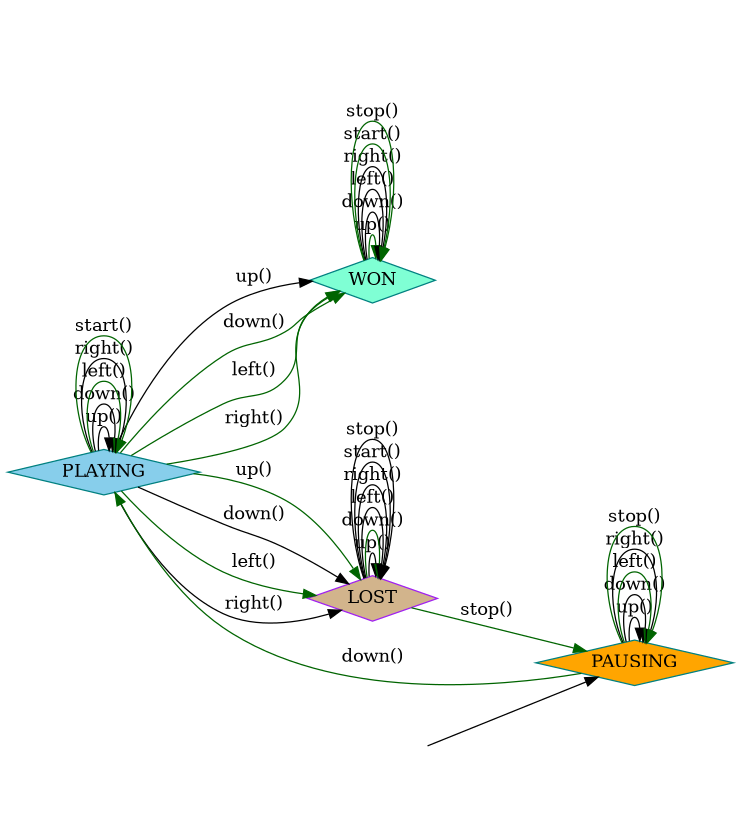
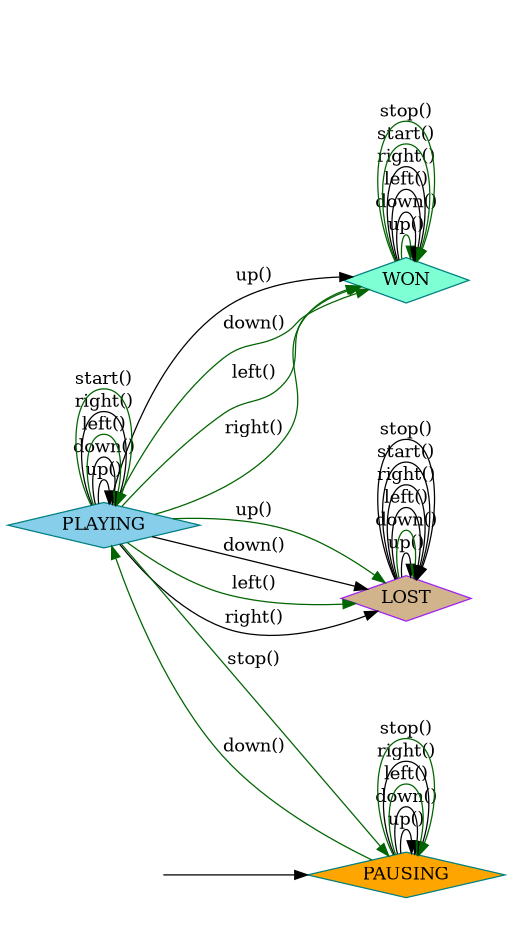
edge "LOST" -> "PAUSING": now "PLAYING" -> "PAUSING"
